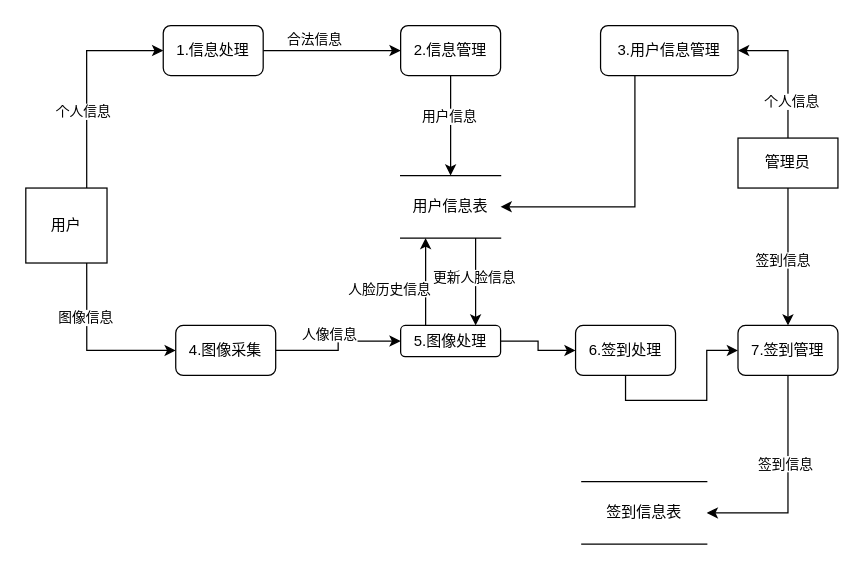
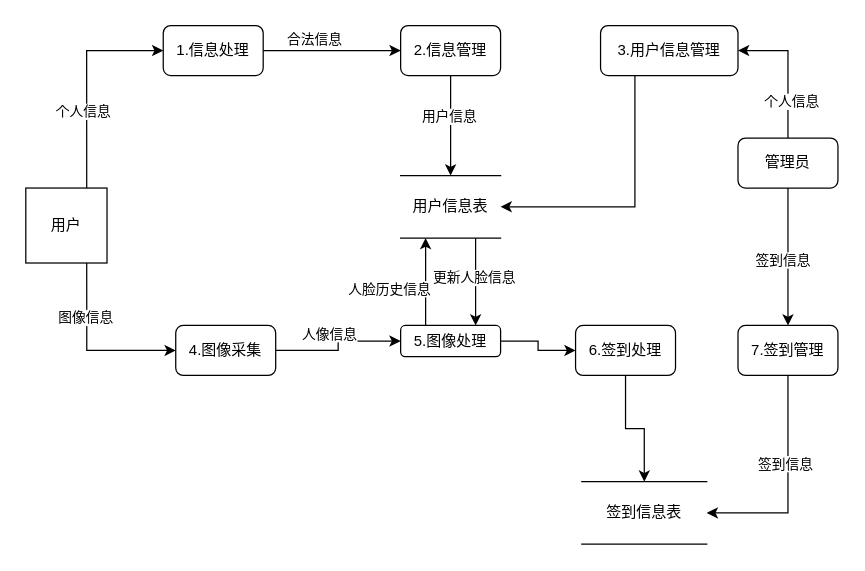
node "管理员": shape rectangle -> rounded rectangle
edge "6.签到处理" -> "7.签到管理": now "6.签到处理" -> "签到信息表"
